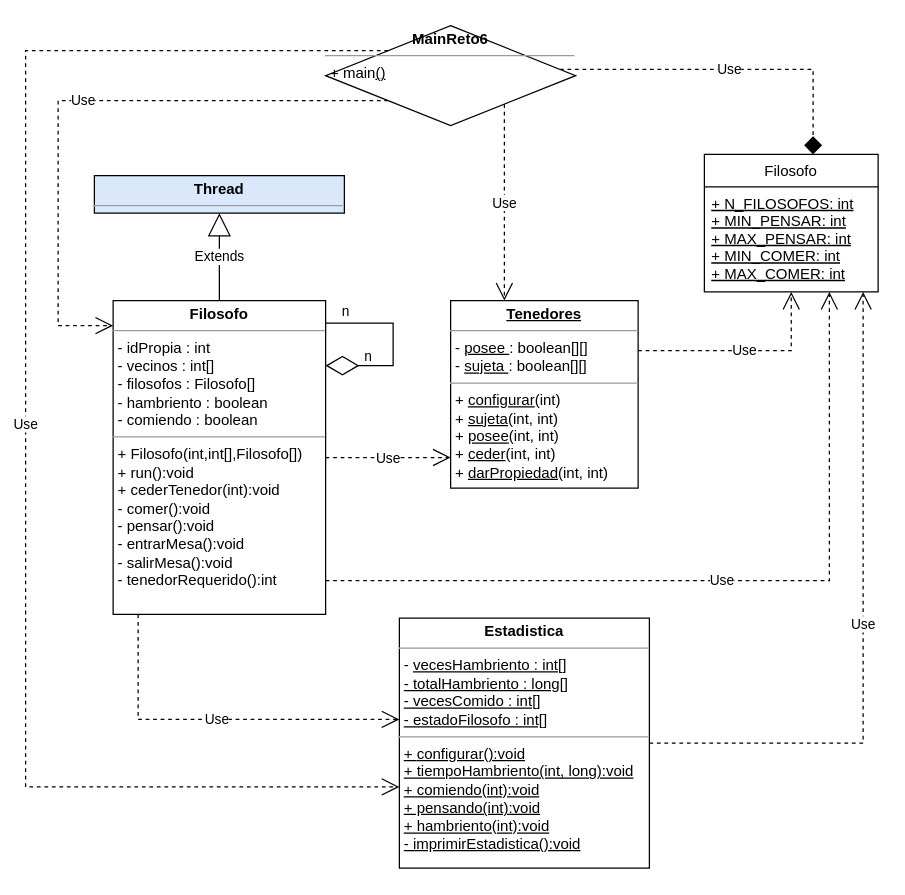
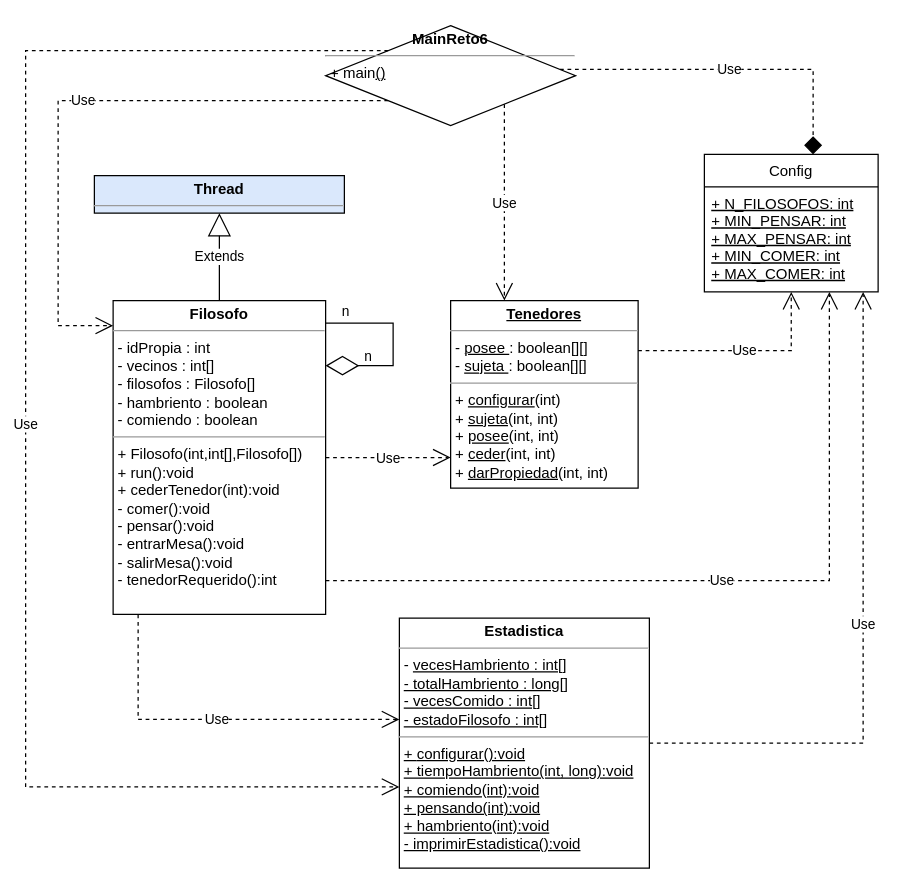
node "Filosofo": label "Filosofo" -> "Config"
